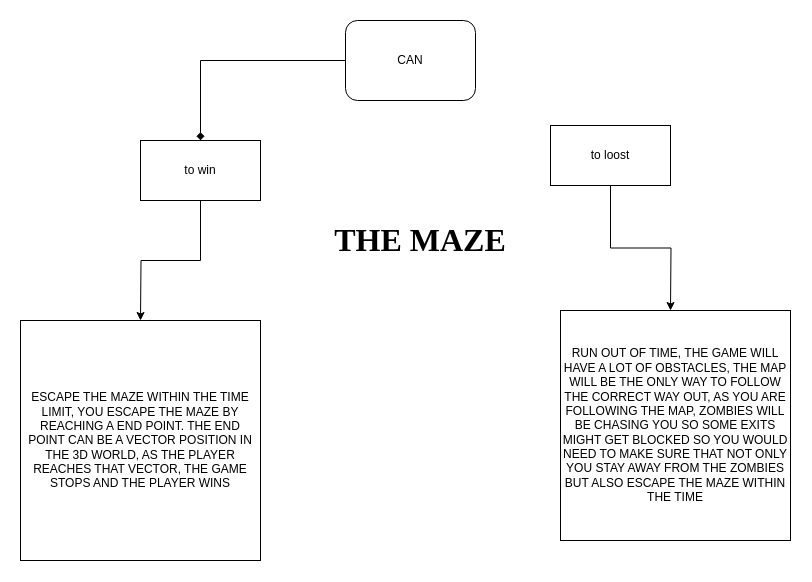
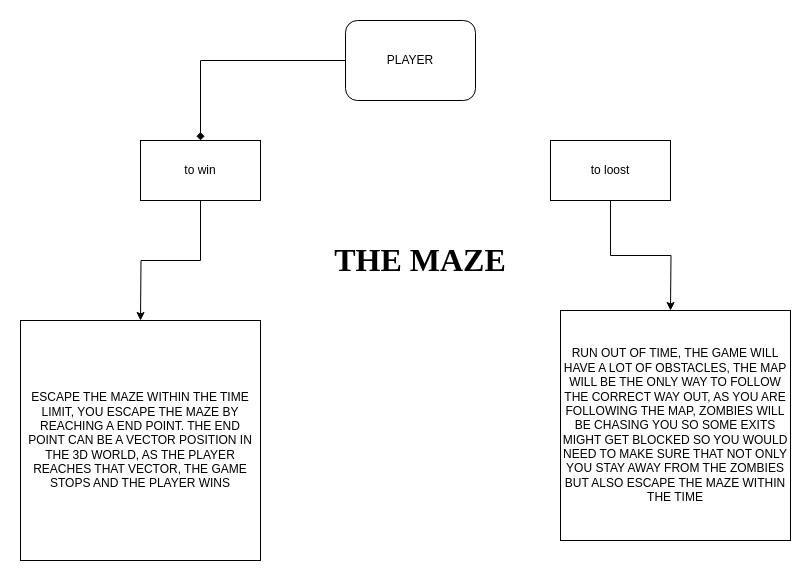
node "CAN": label "CAN" -> "PLAYER"
node "to loost": moved (611, 156) -> (611, 171)
node "THE MAZE": moved (421, 241) -> (421, 261)
